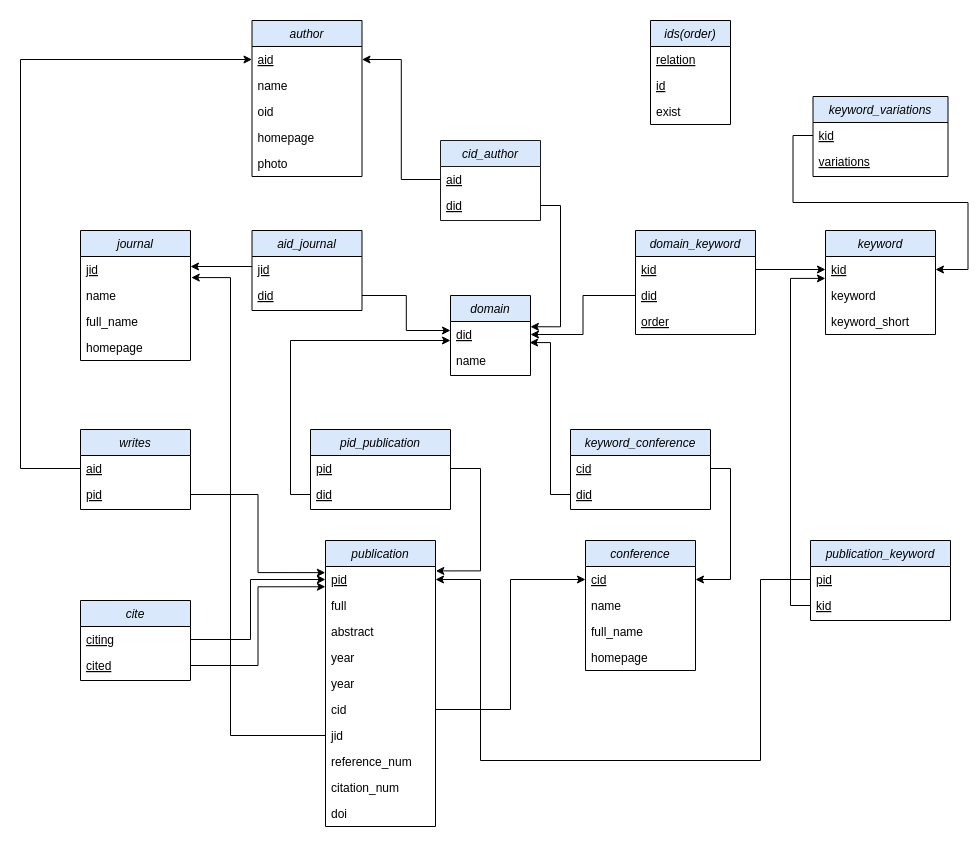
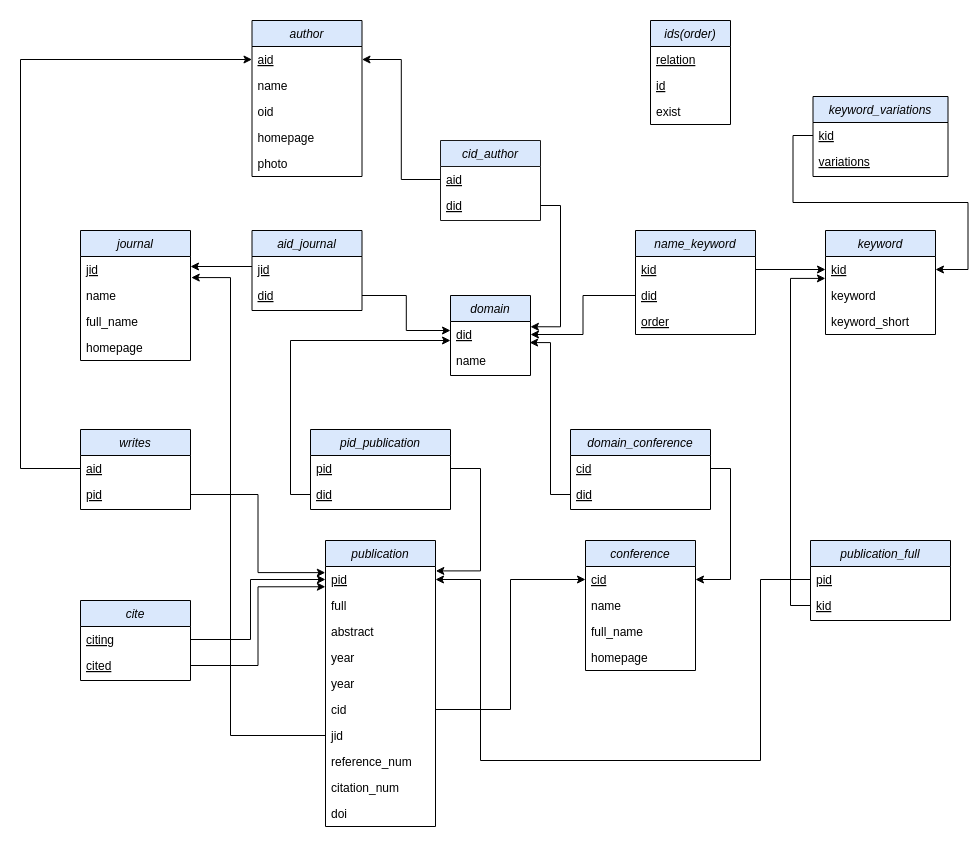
node "domain_keyword": label "domain_keyword" -> "name_keyword"
node "keyword_conference": label "keyword_conference" -> "domain_conference"
node "publication_keyword": label "publication_keyword" -> "publication_full"
